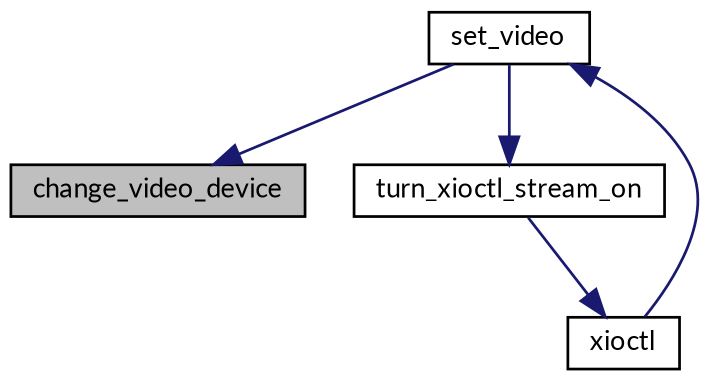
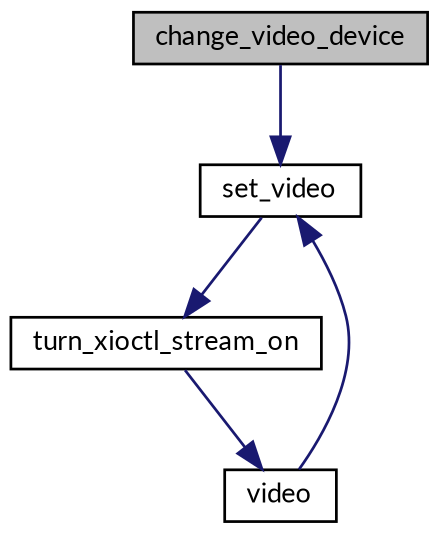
edge "set_video" -> "change_video_device": reversed
node "xioctl": label "xioctl" -> "video"
